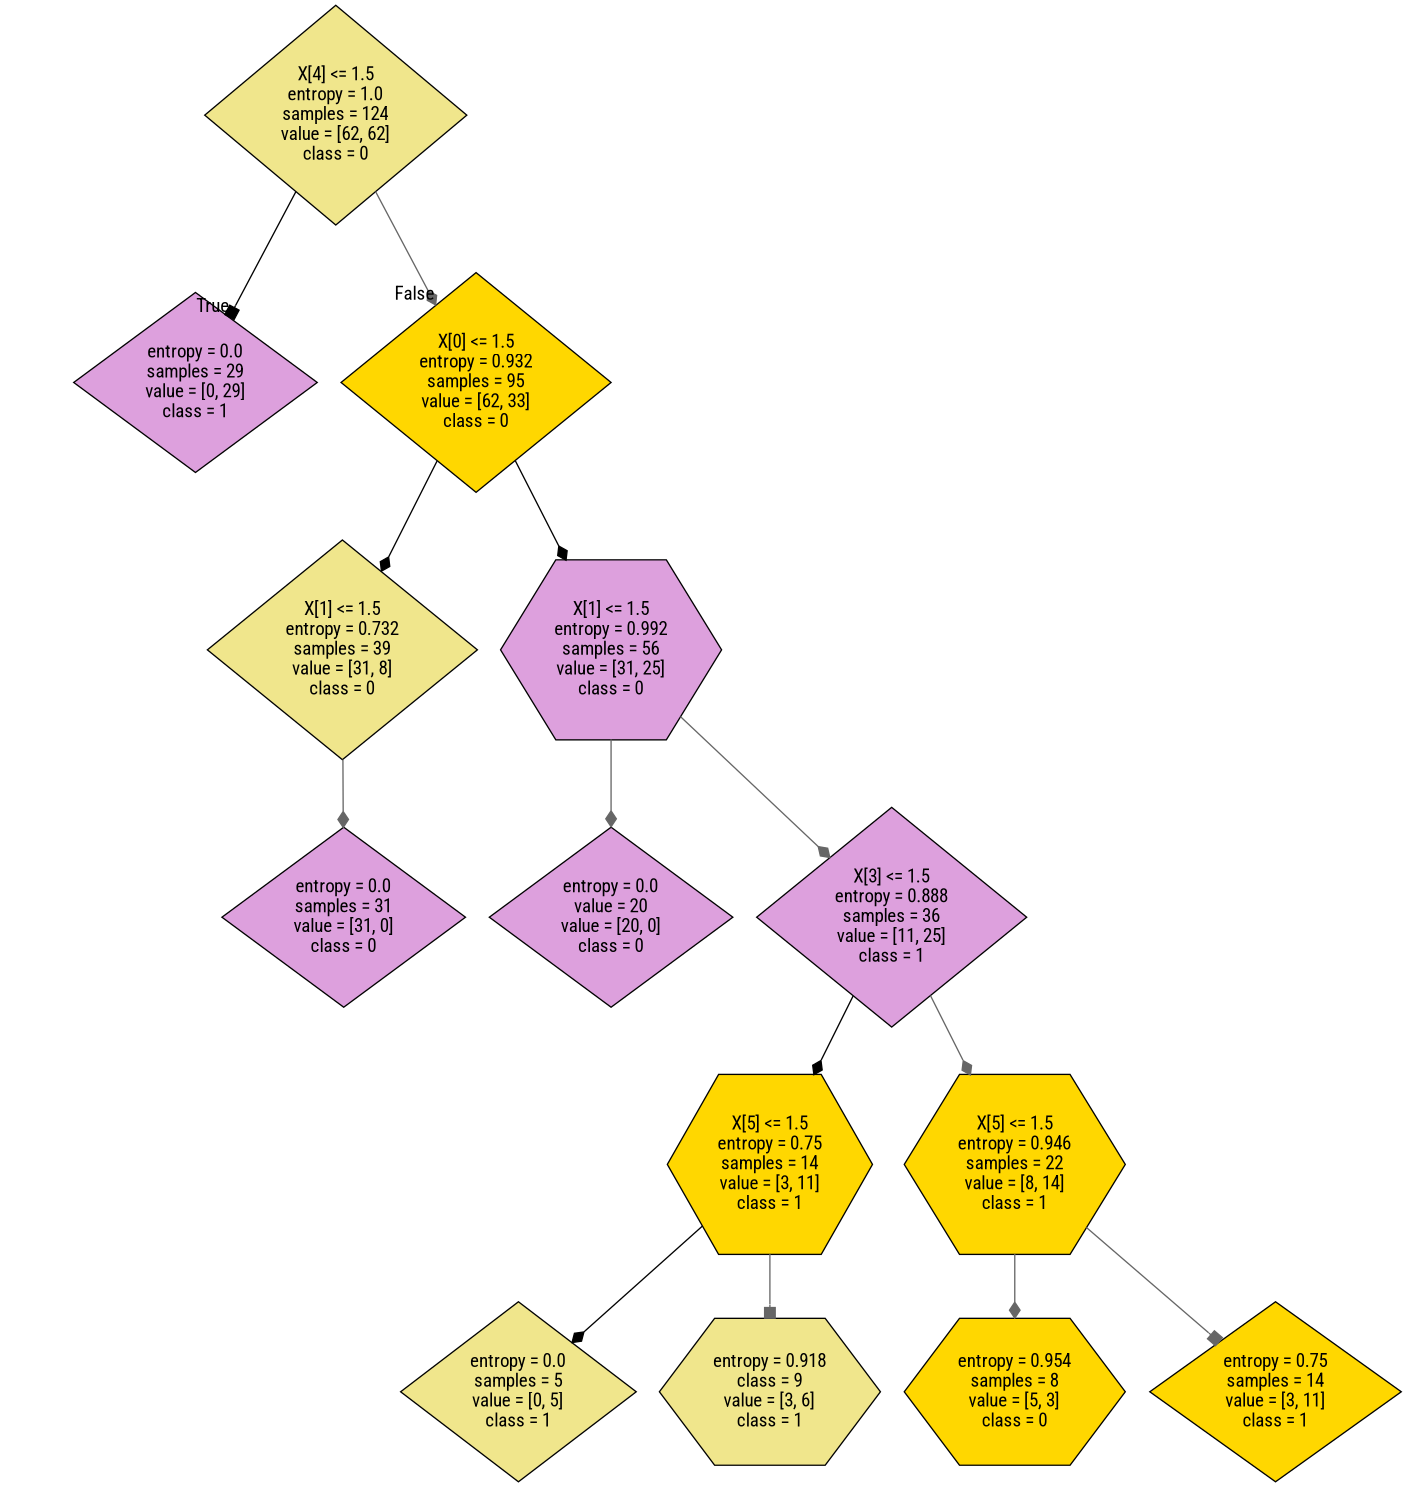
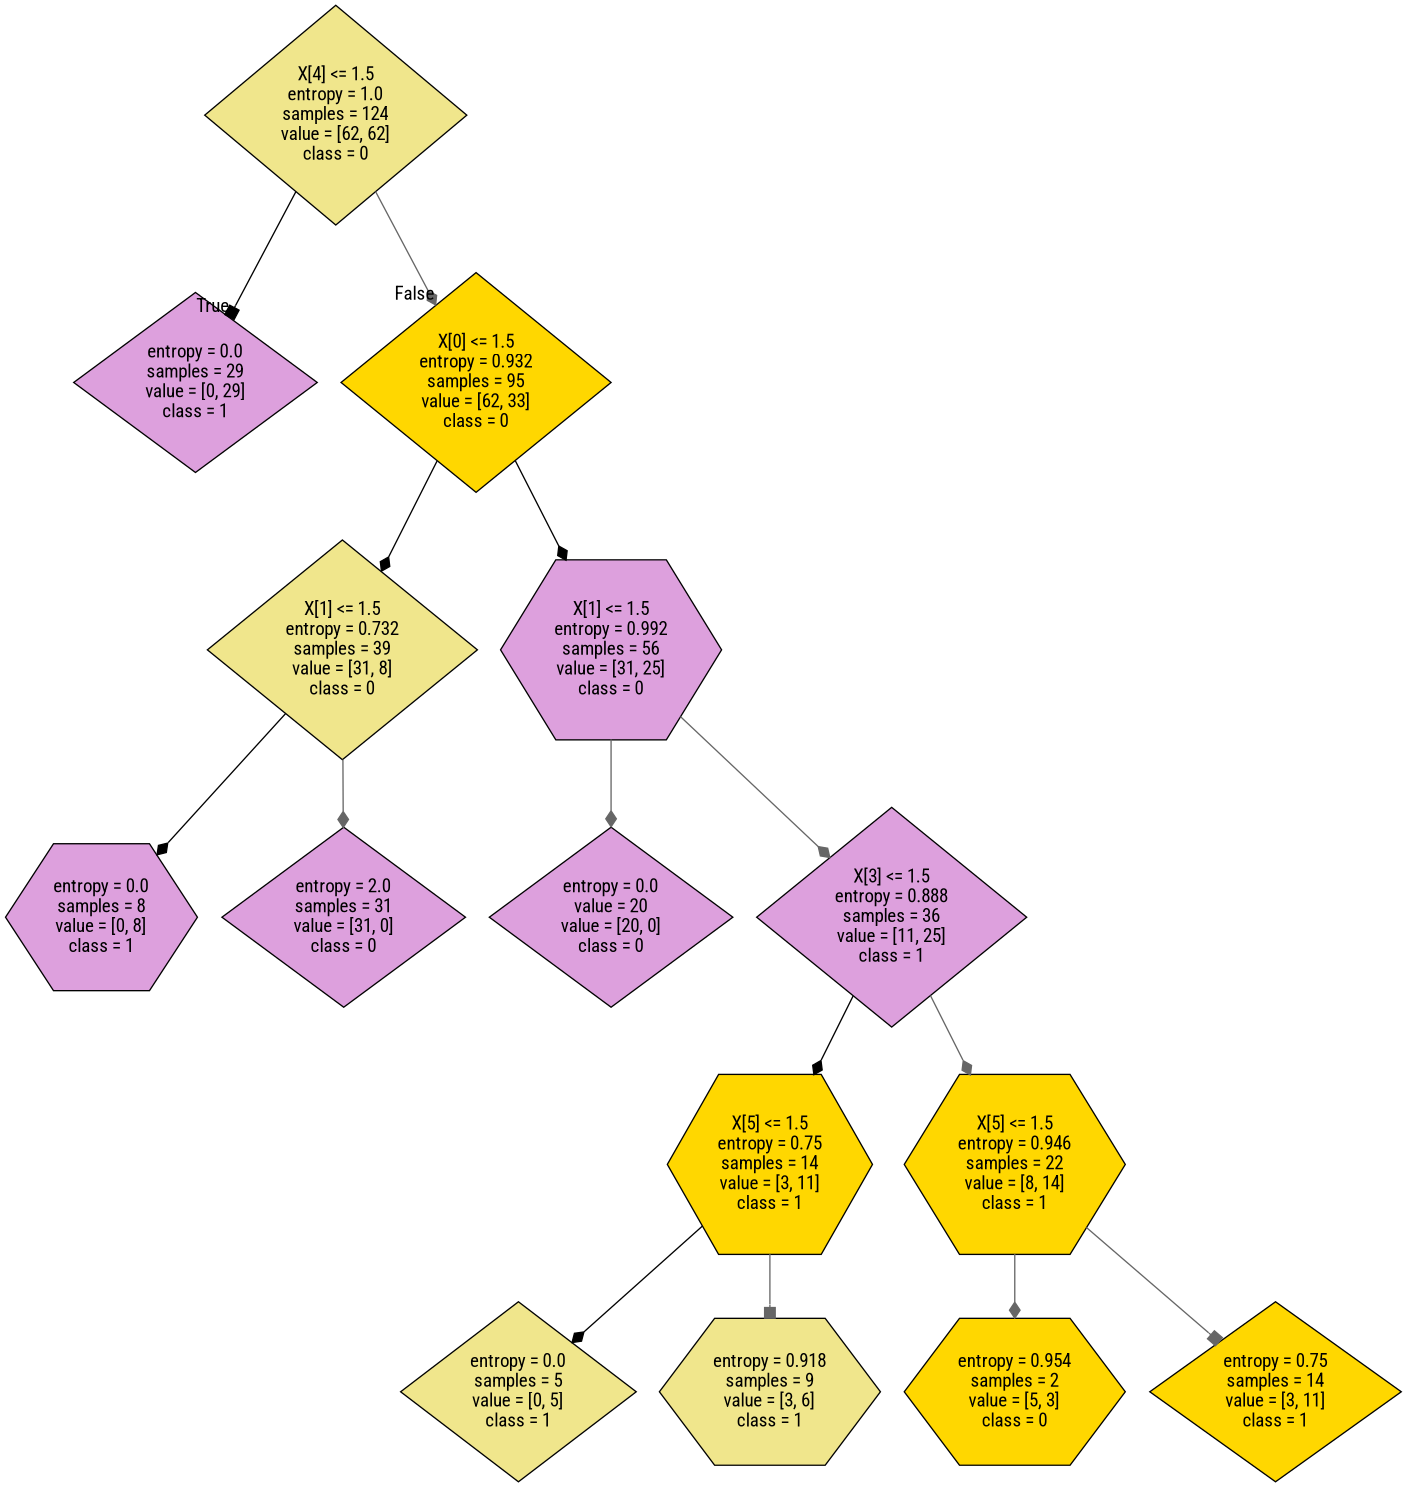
node "entropy = 0.0 samples = 8 value = [0, 8] class = 1": added
node "entropy = 0.0 samples = 31 value = [31, 0] class = 0": label "entropy = 0.0 samples = 31 value = [31, 0] class = 0" -> "entropy = 2.0 samples = 31 value = [31, 0] class = 0"
node "entropy = 0.918 class = 9 value = [3, 6] class = 1": label "entropy = 0.918 class = 9 value = [3, 6] class = 1" -> "entropy = 0.918 samples = 9 value = [3, 6] class = 1"
node "entropy = 0.954 samples = 8 value = [5, 3] class = 0": label "entropy = 0.954 samples = 8 value = [5, 3] class = 0" -> "entropy = 0.954 samples = 2 value = [5, 3] class = 0"
